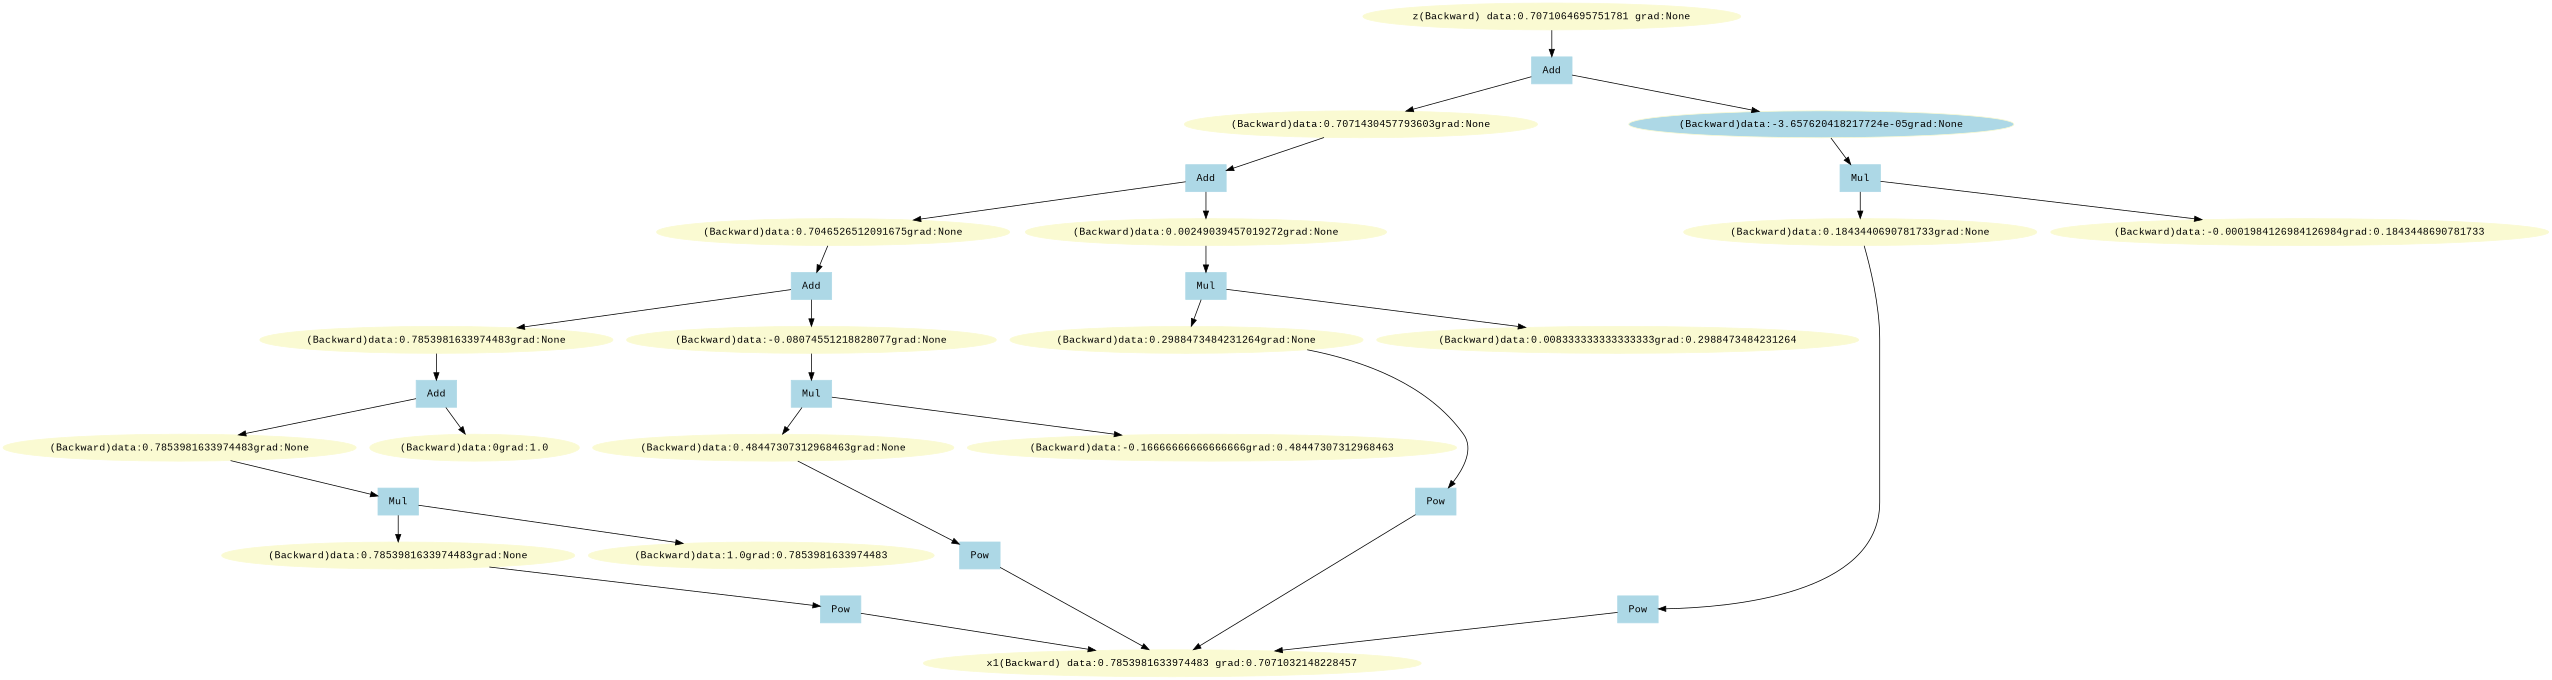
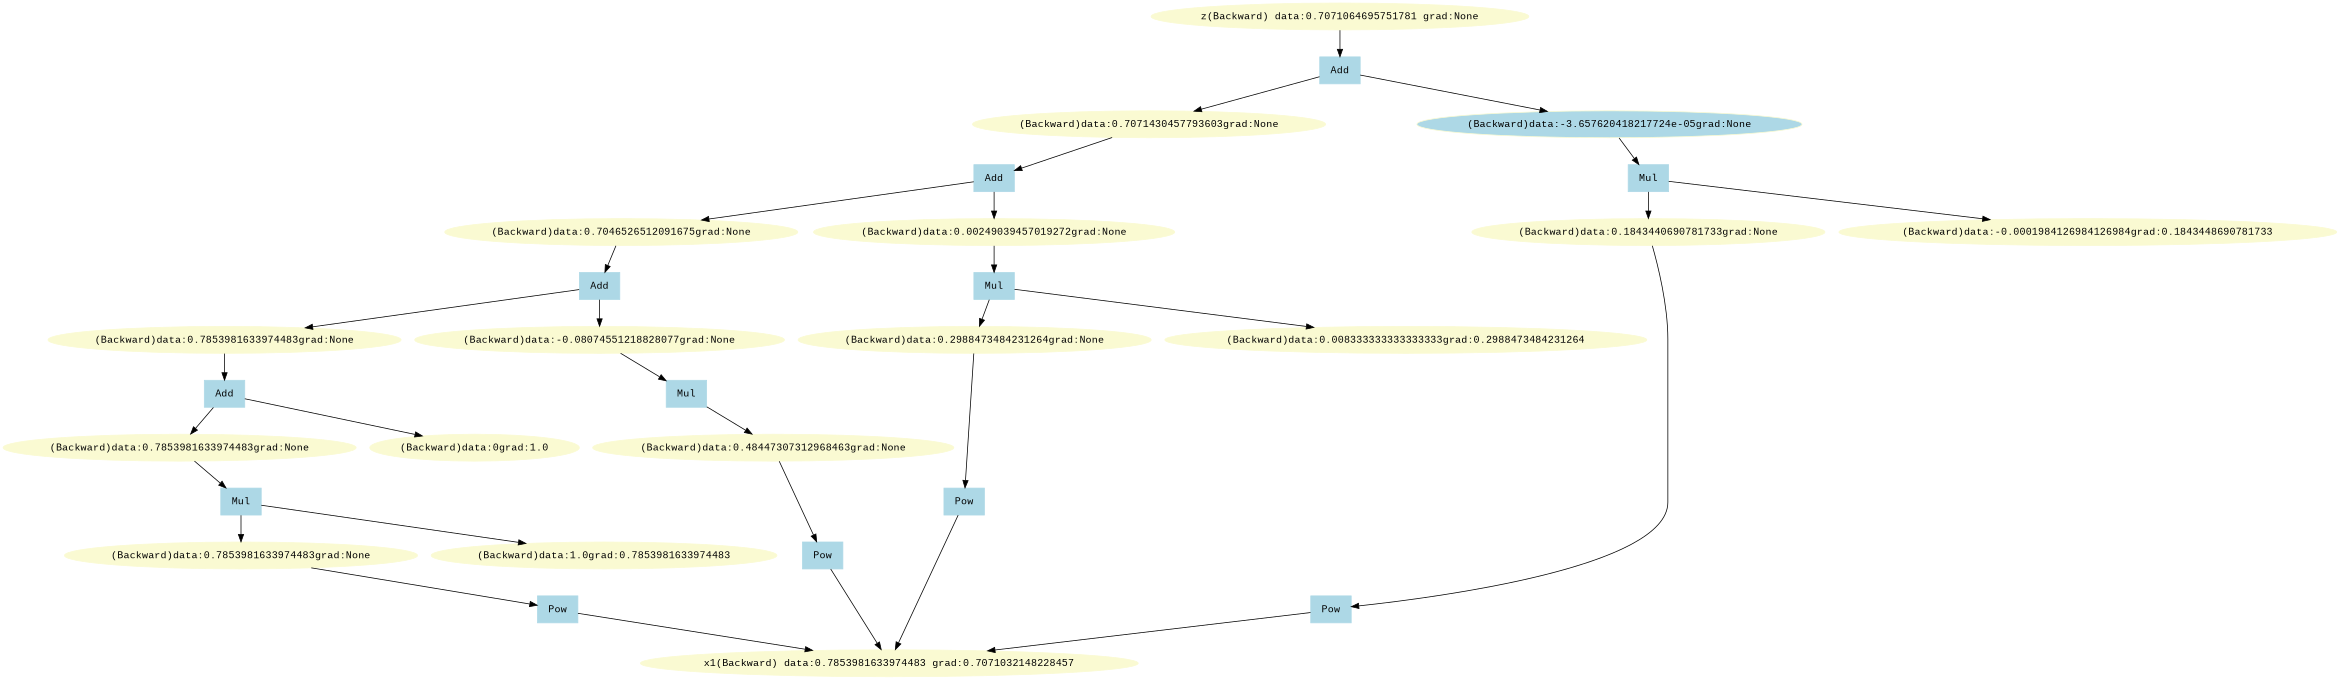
node "(Backward)data:-0.16666666666666666grad:0.48447307312968463": removed
